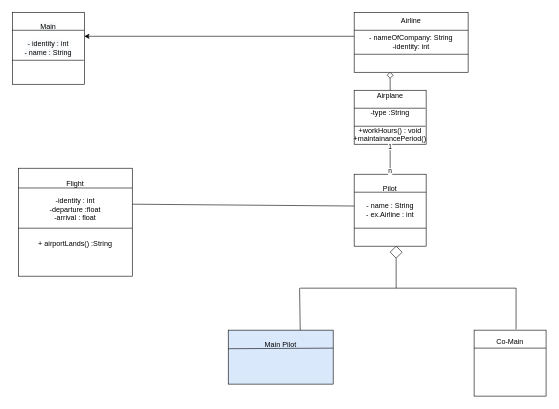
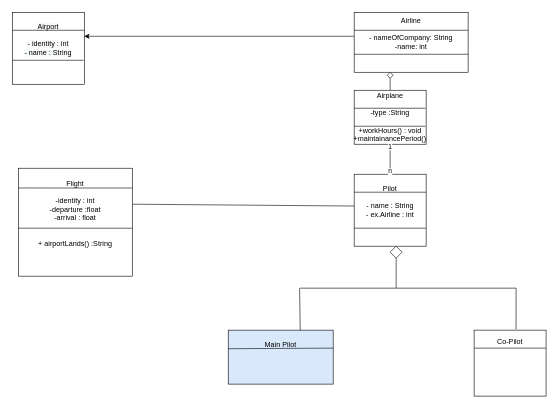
node "Airline - nameOfCompany: String -identity: int": label "Airline - nameOfCompany: String -identity: int" -> "Airline - nameOfCompany: String -name: int"
node "Main- identity : int- name : String": label "Main- identity : int- name : String" -> "Airport- identity : int- name : String"
node "Co-Main": label "Co-Main" -> "Co-Pilot"
